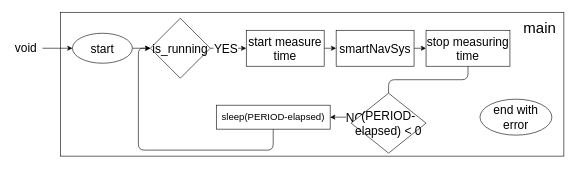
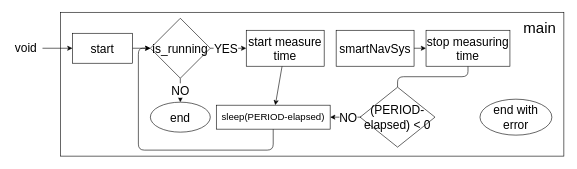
node "start": shape ellipse -> rectangle
edge "start measure time" -> "smartNavSys": now "start measure time" -> "sleep(PERIOD-elapsed)"
edge "is_running" -> "end": added, label "NO"
node "end": added
node "(PERIOD-elapsed) < 0": moved (389, 123) -> (398, 117)
